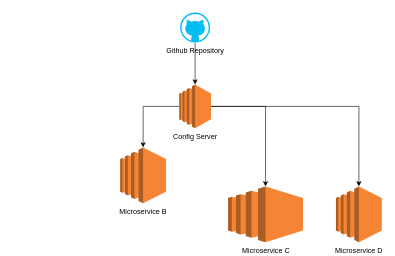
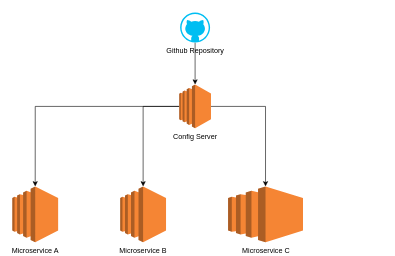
edge "Config Server" -> "Microservice A": added
edge "Config Server" -> "Microservice D": removed
node "Microservice B": moved (143, 175) -> (143, 214)
node "Microservice A": added
node "Microservice D": removed
